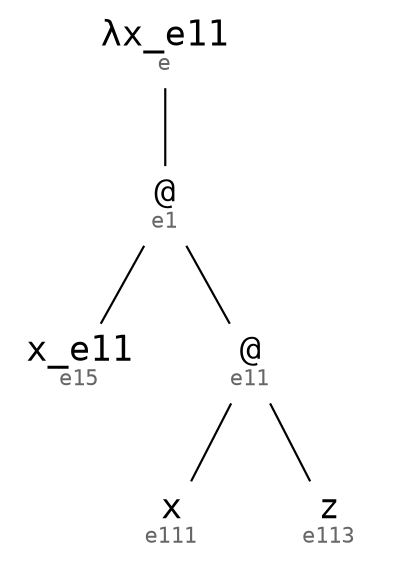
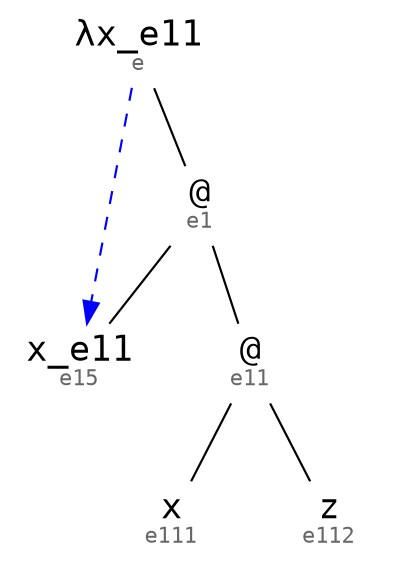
edge "λx_e11" -> "x_e11": added
node "z": text "e113" -> "e112"
